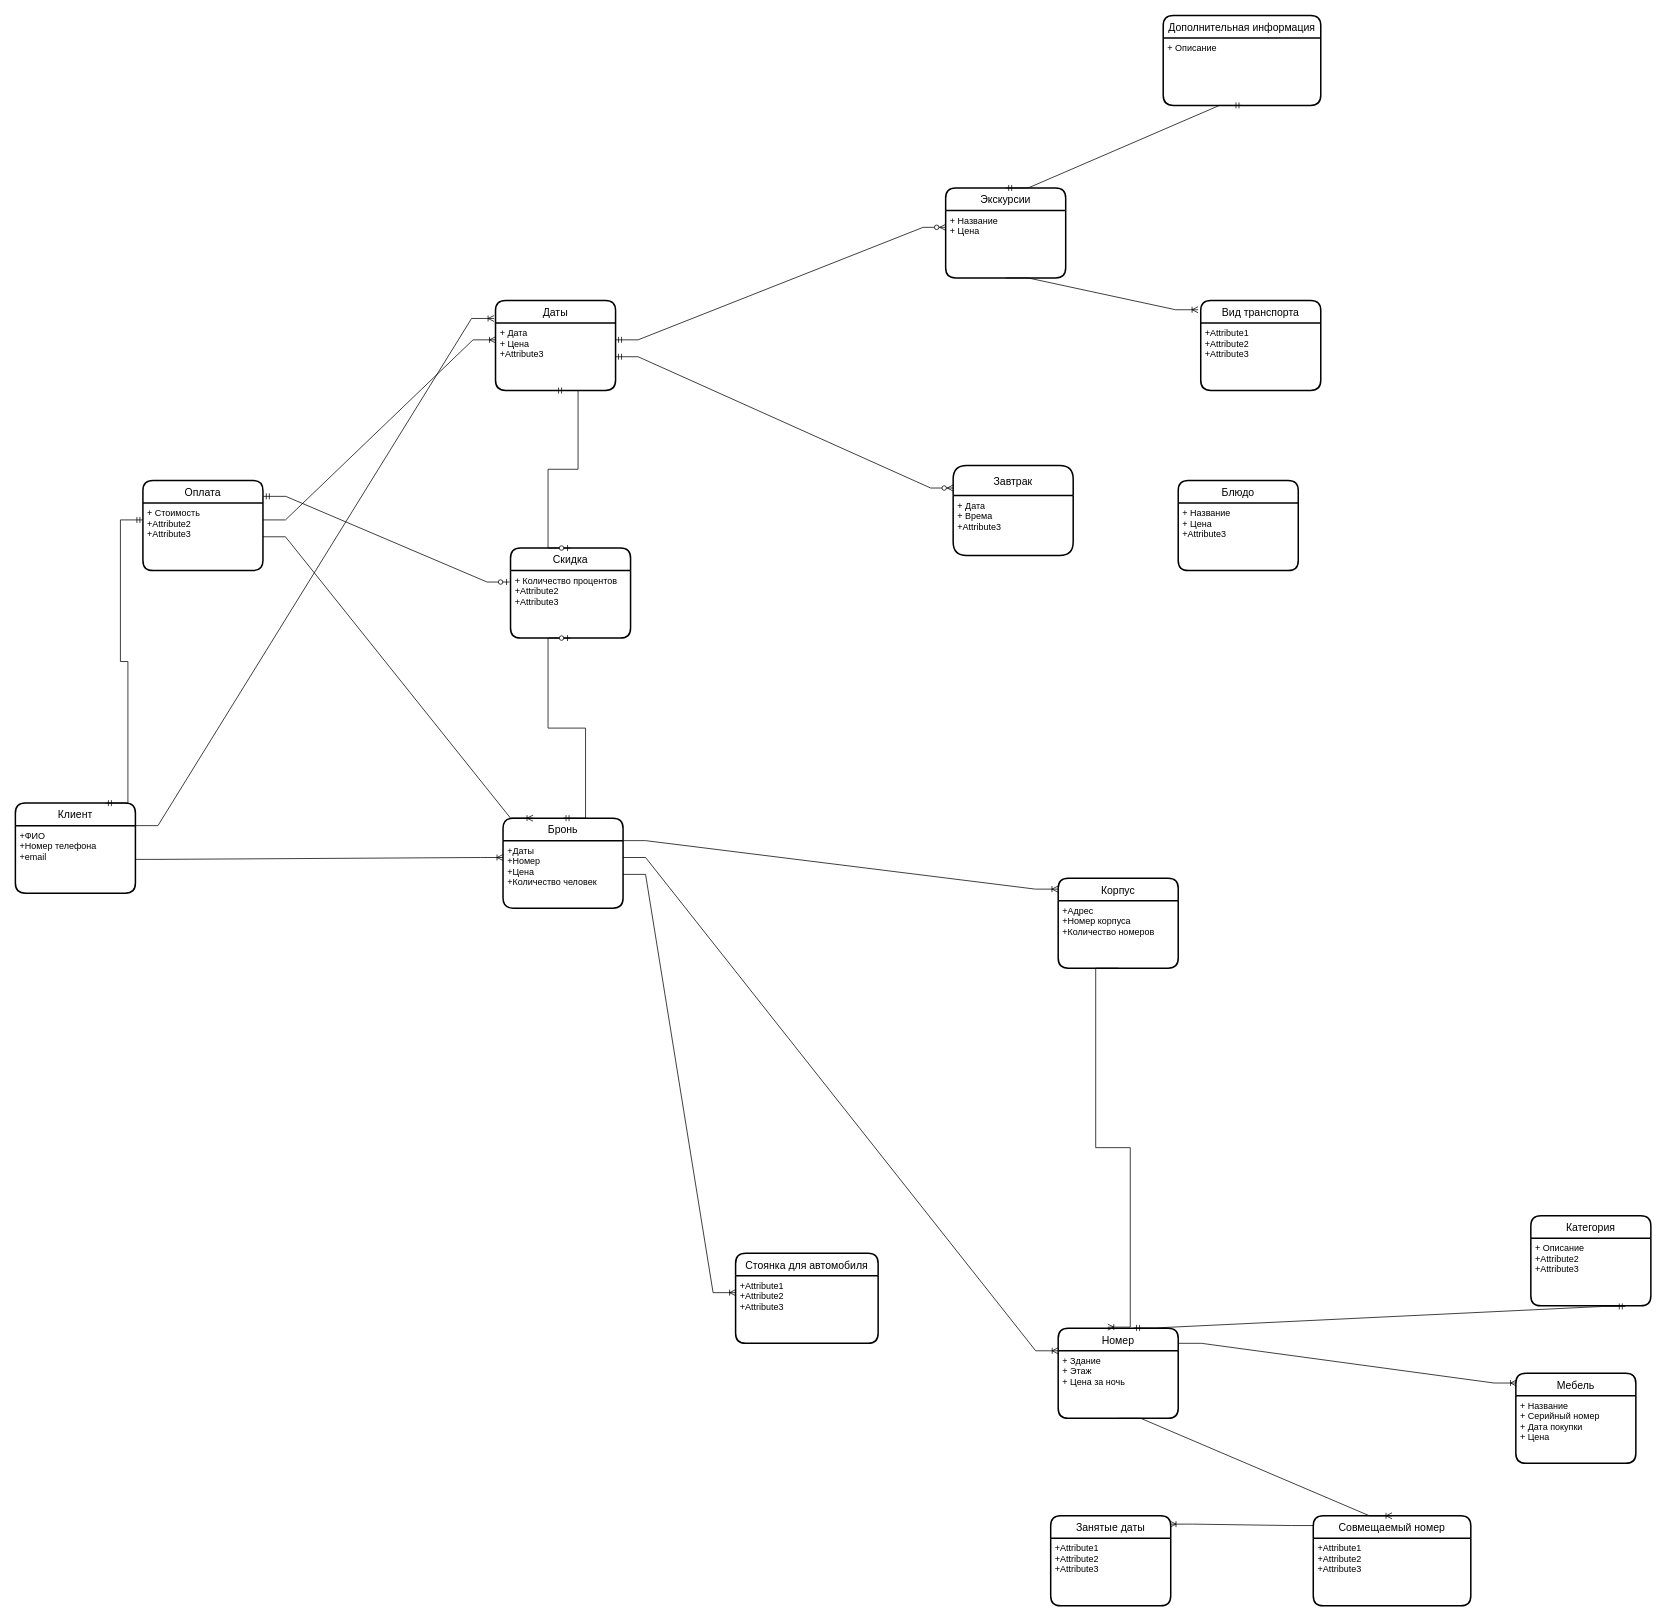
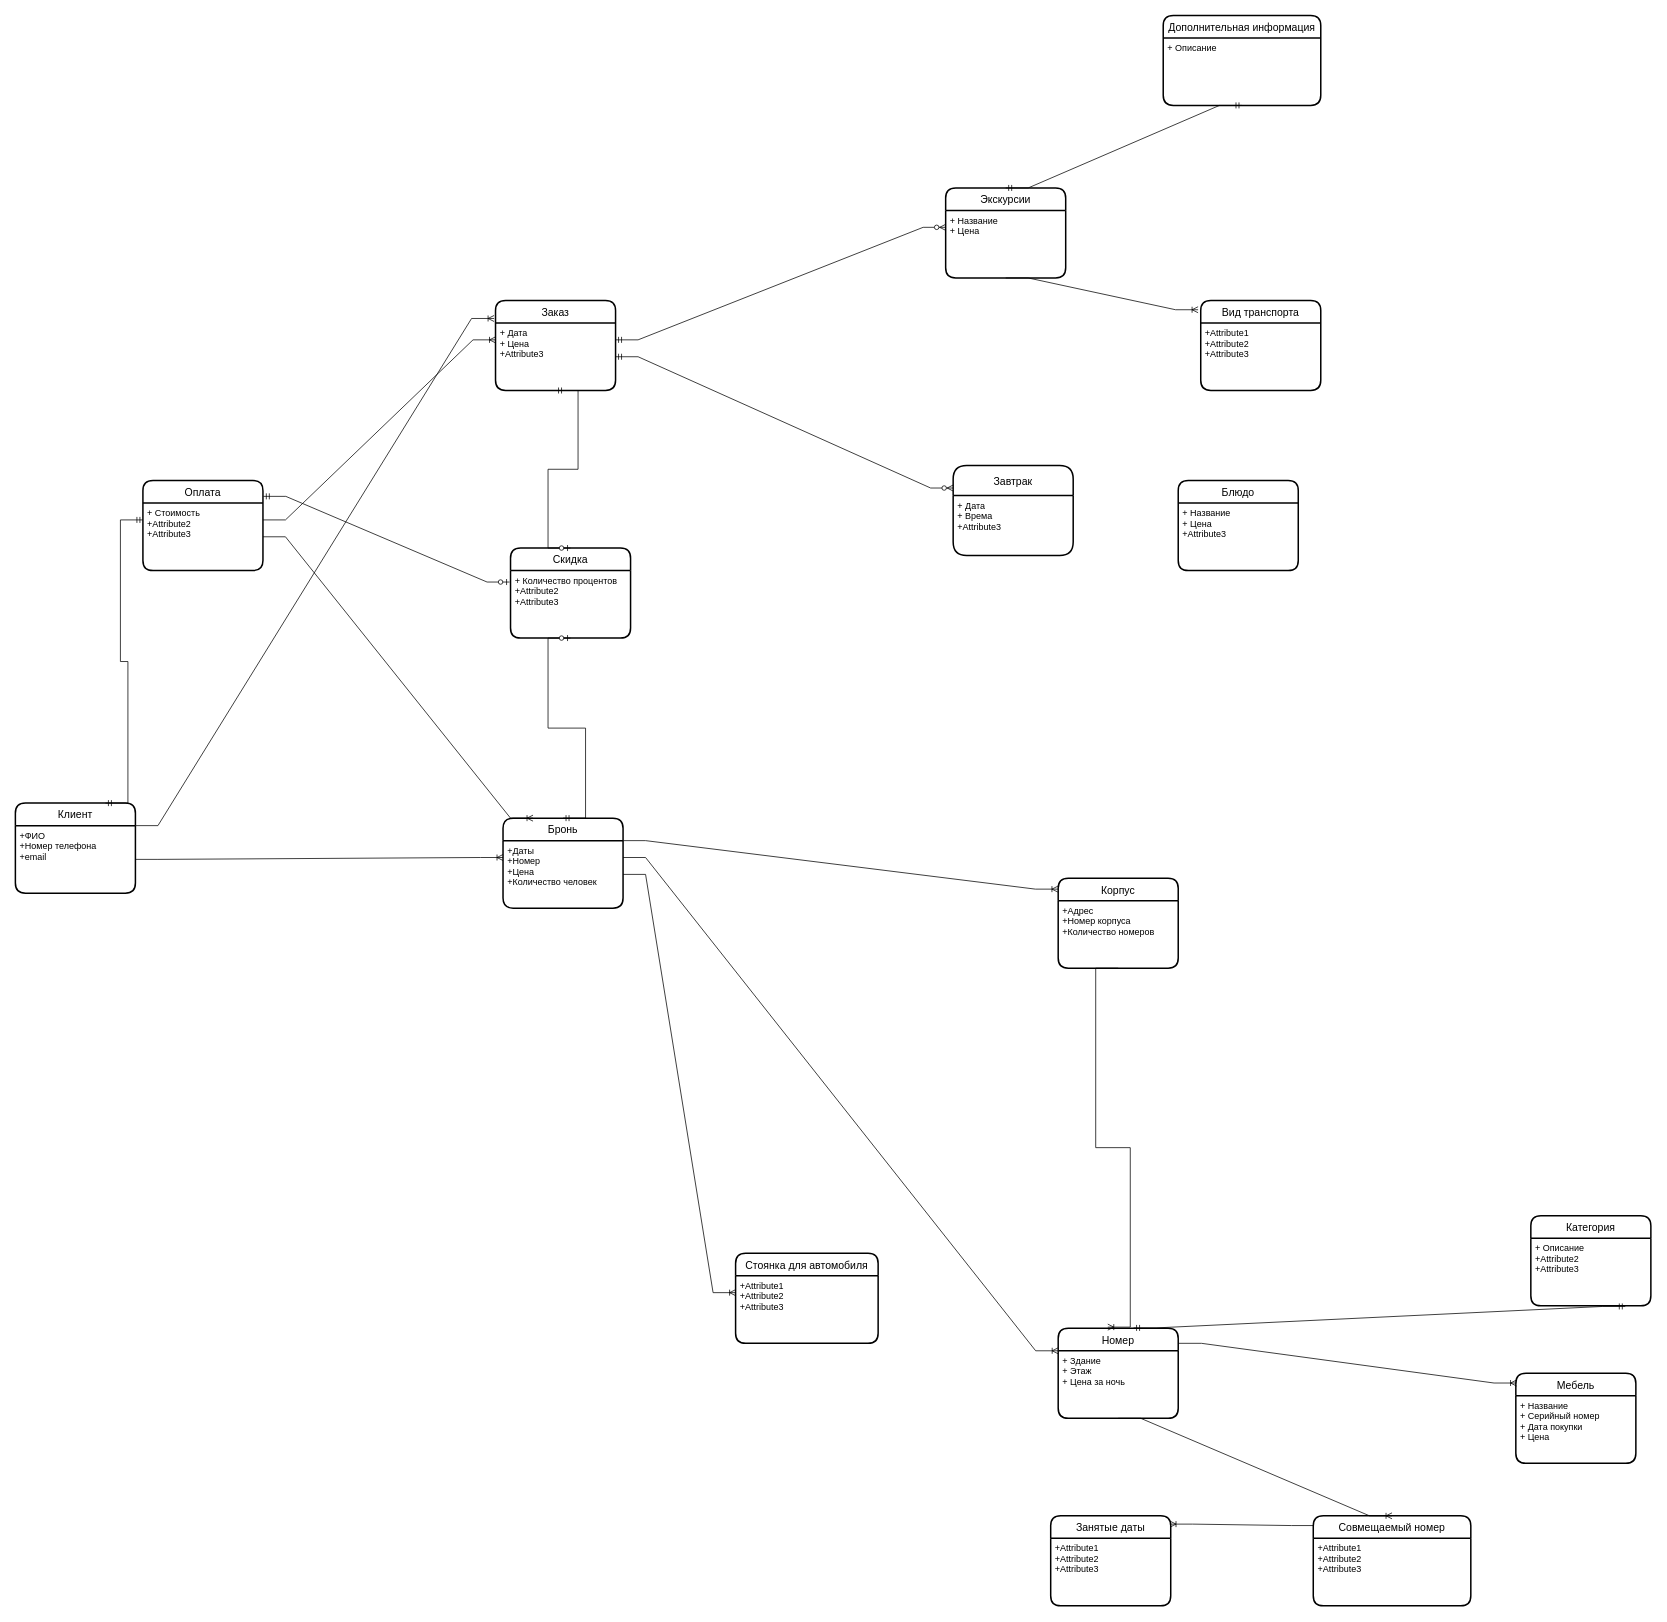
node "Даты": label "Даты" -> "Заказ"
